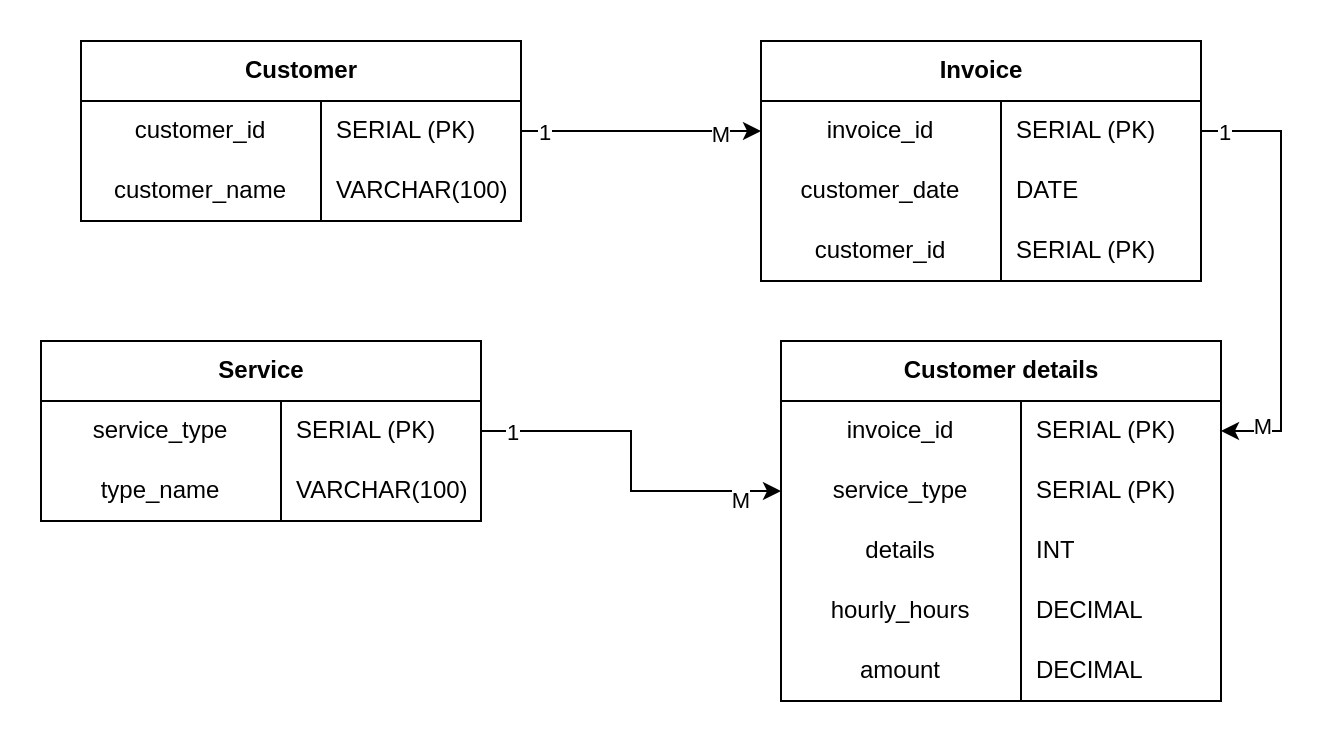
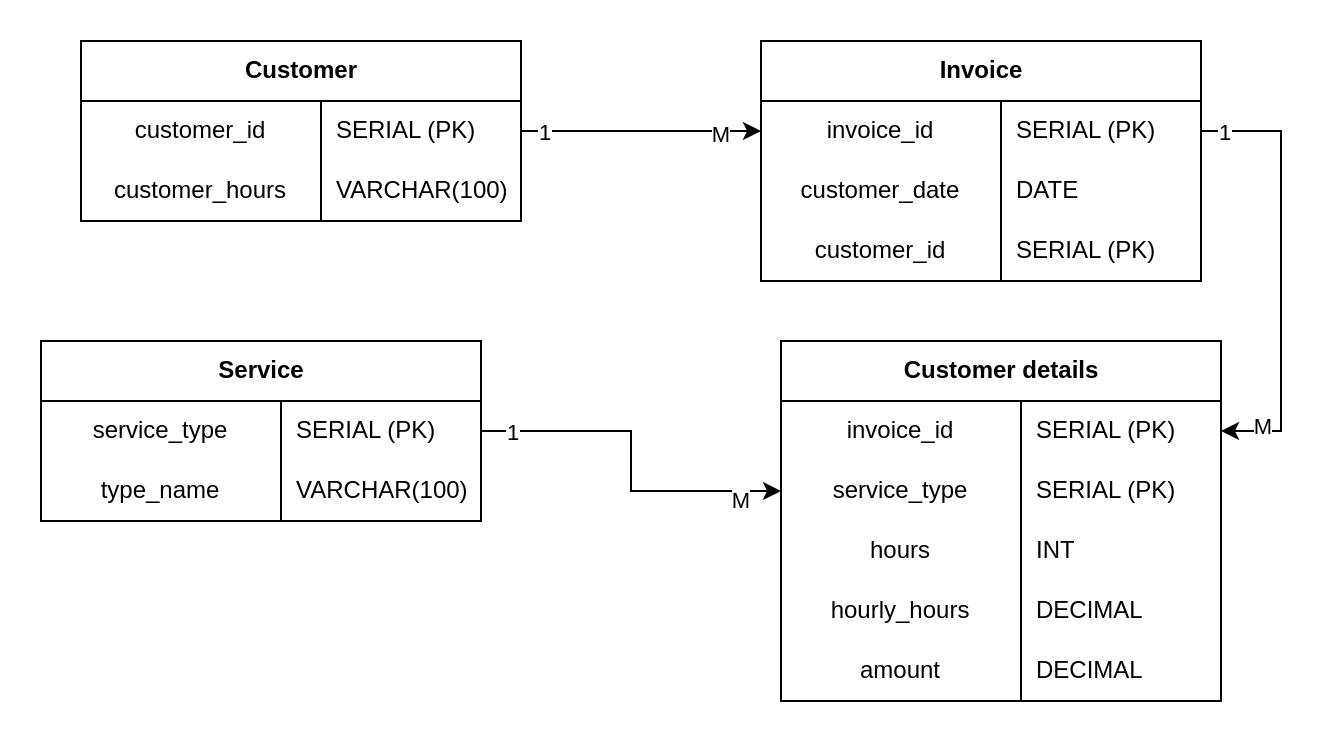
node "customer_name": label "customer_name" -> "customer_hours"
node "details": label "details" -> "hours"
